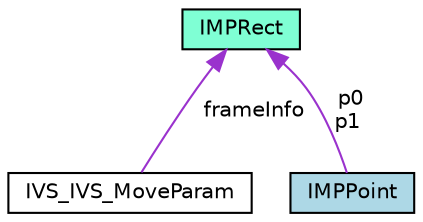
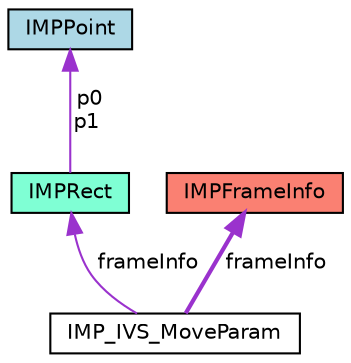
edge "IMPPoint" -> "IMPRect": reversed
node "IVS_IVS_MoveParam": label "IVS_IVS_MoveParam" -> "IMP_IVS_MoveParam"
node "IMPFrameInfo": added
